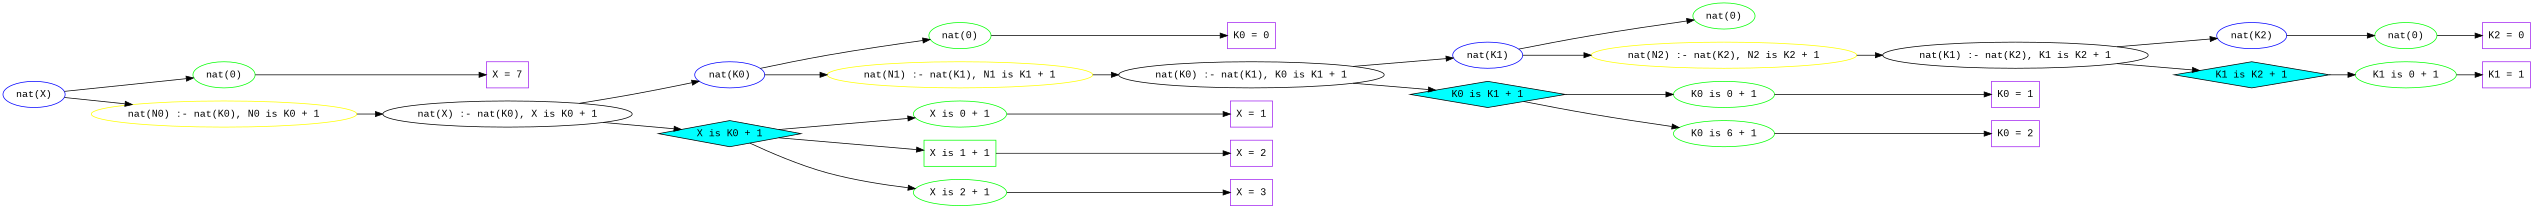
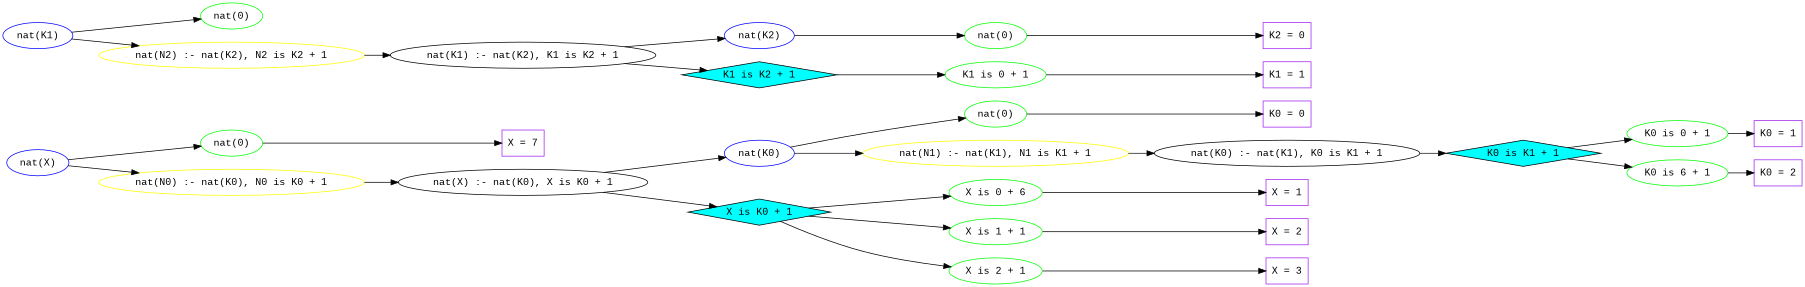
edge "nat(K0) :- nat(K1), K0 is K1 + 1" -> "nat(K1)": removed
node "X is 0 + 1": label "X is 0 + 1" -> "X is 0 + 6"
node "X is 1 + 1": shape box -> ellipse
